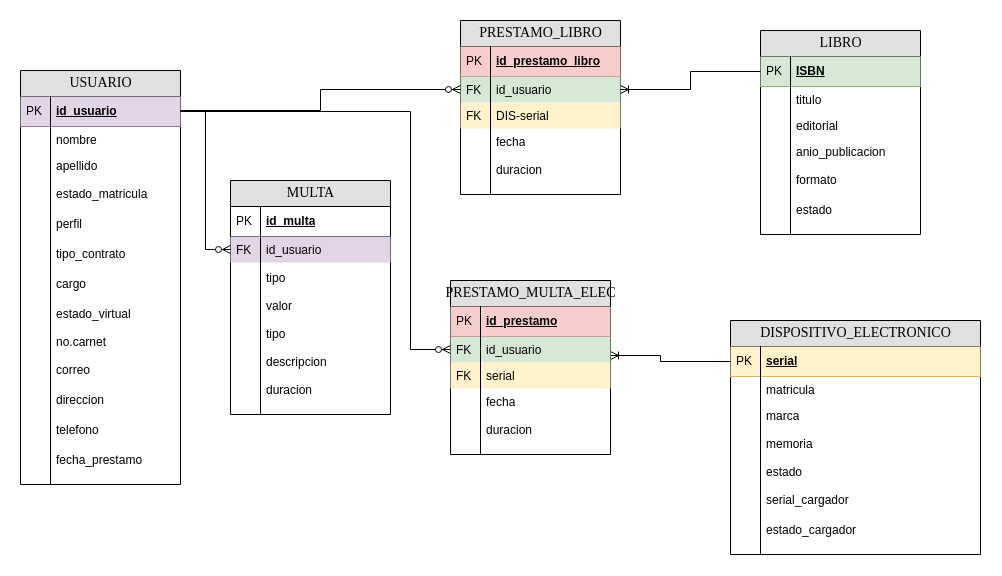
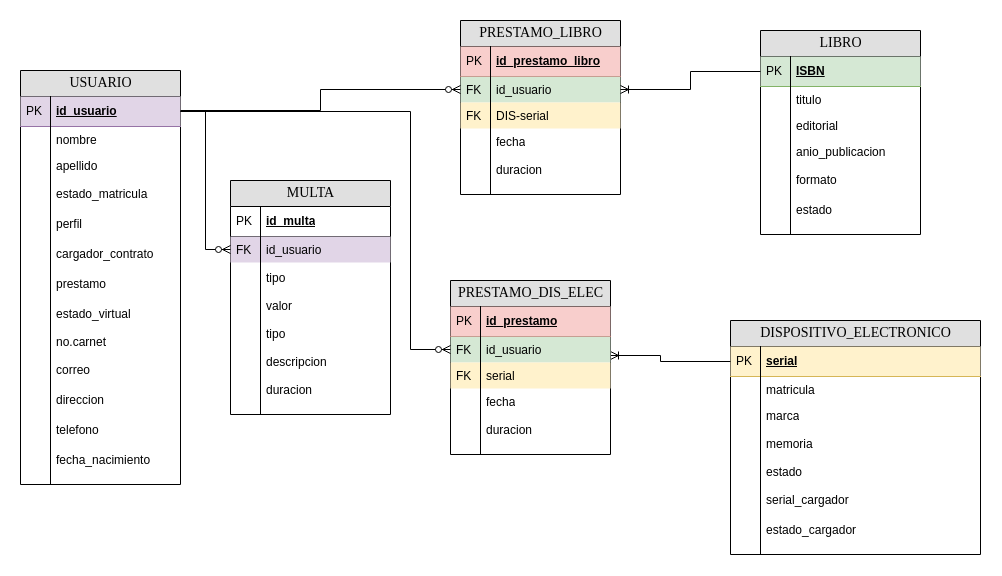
node "tipo_contrato": label "tipo_contrato" -> "cargador_contrato"
node "cargo": label "cargo" -> "prestamo"
node "PRESTAMO_MULTA_ELEC": label "PRESTAMO_MULTA_ELEC" -> "PRESTAMO_DIS_ELEC"
node "fecha_prestamo": label "fecha_prestamo" -> "fecha_nacimiento"
